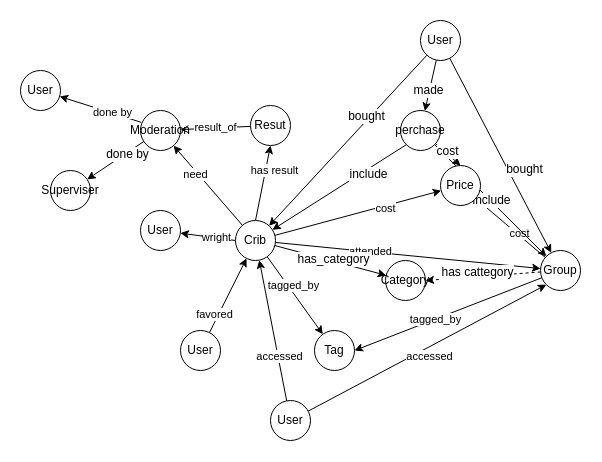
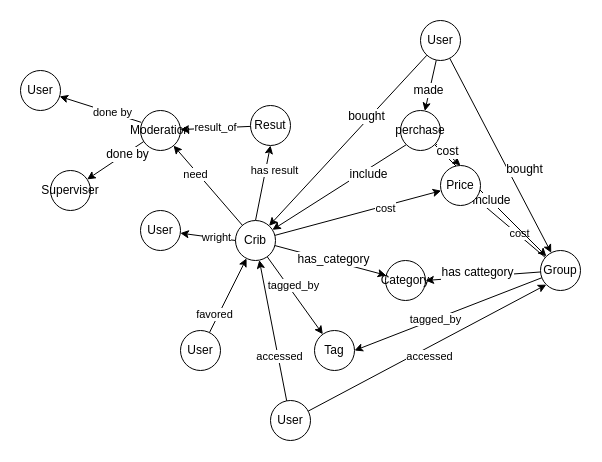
edge "Resut" -> "Moderation": arrowhead open -> classic
edge "Crib" -> "Group": removed, label "attended"
edge "Group" -> "Category": style dashed -> solid
